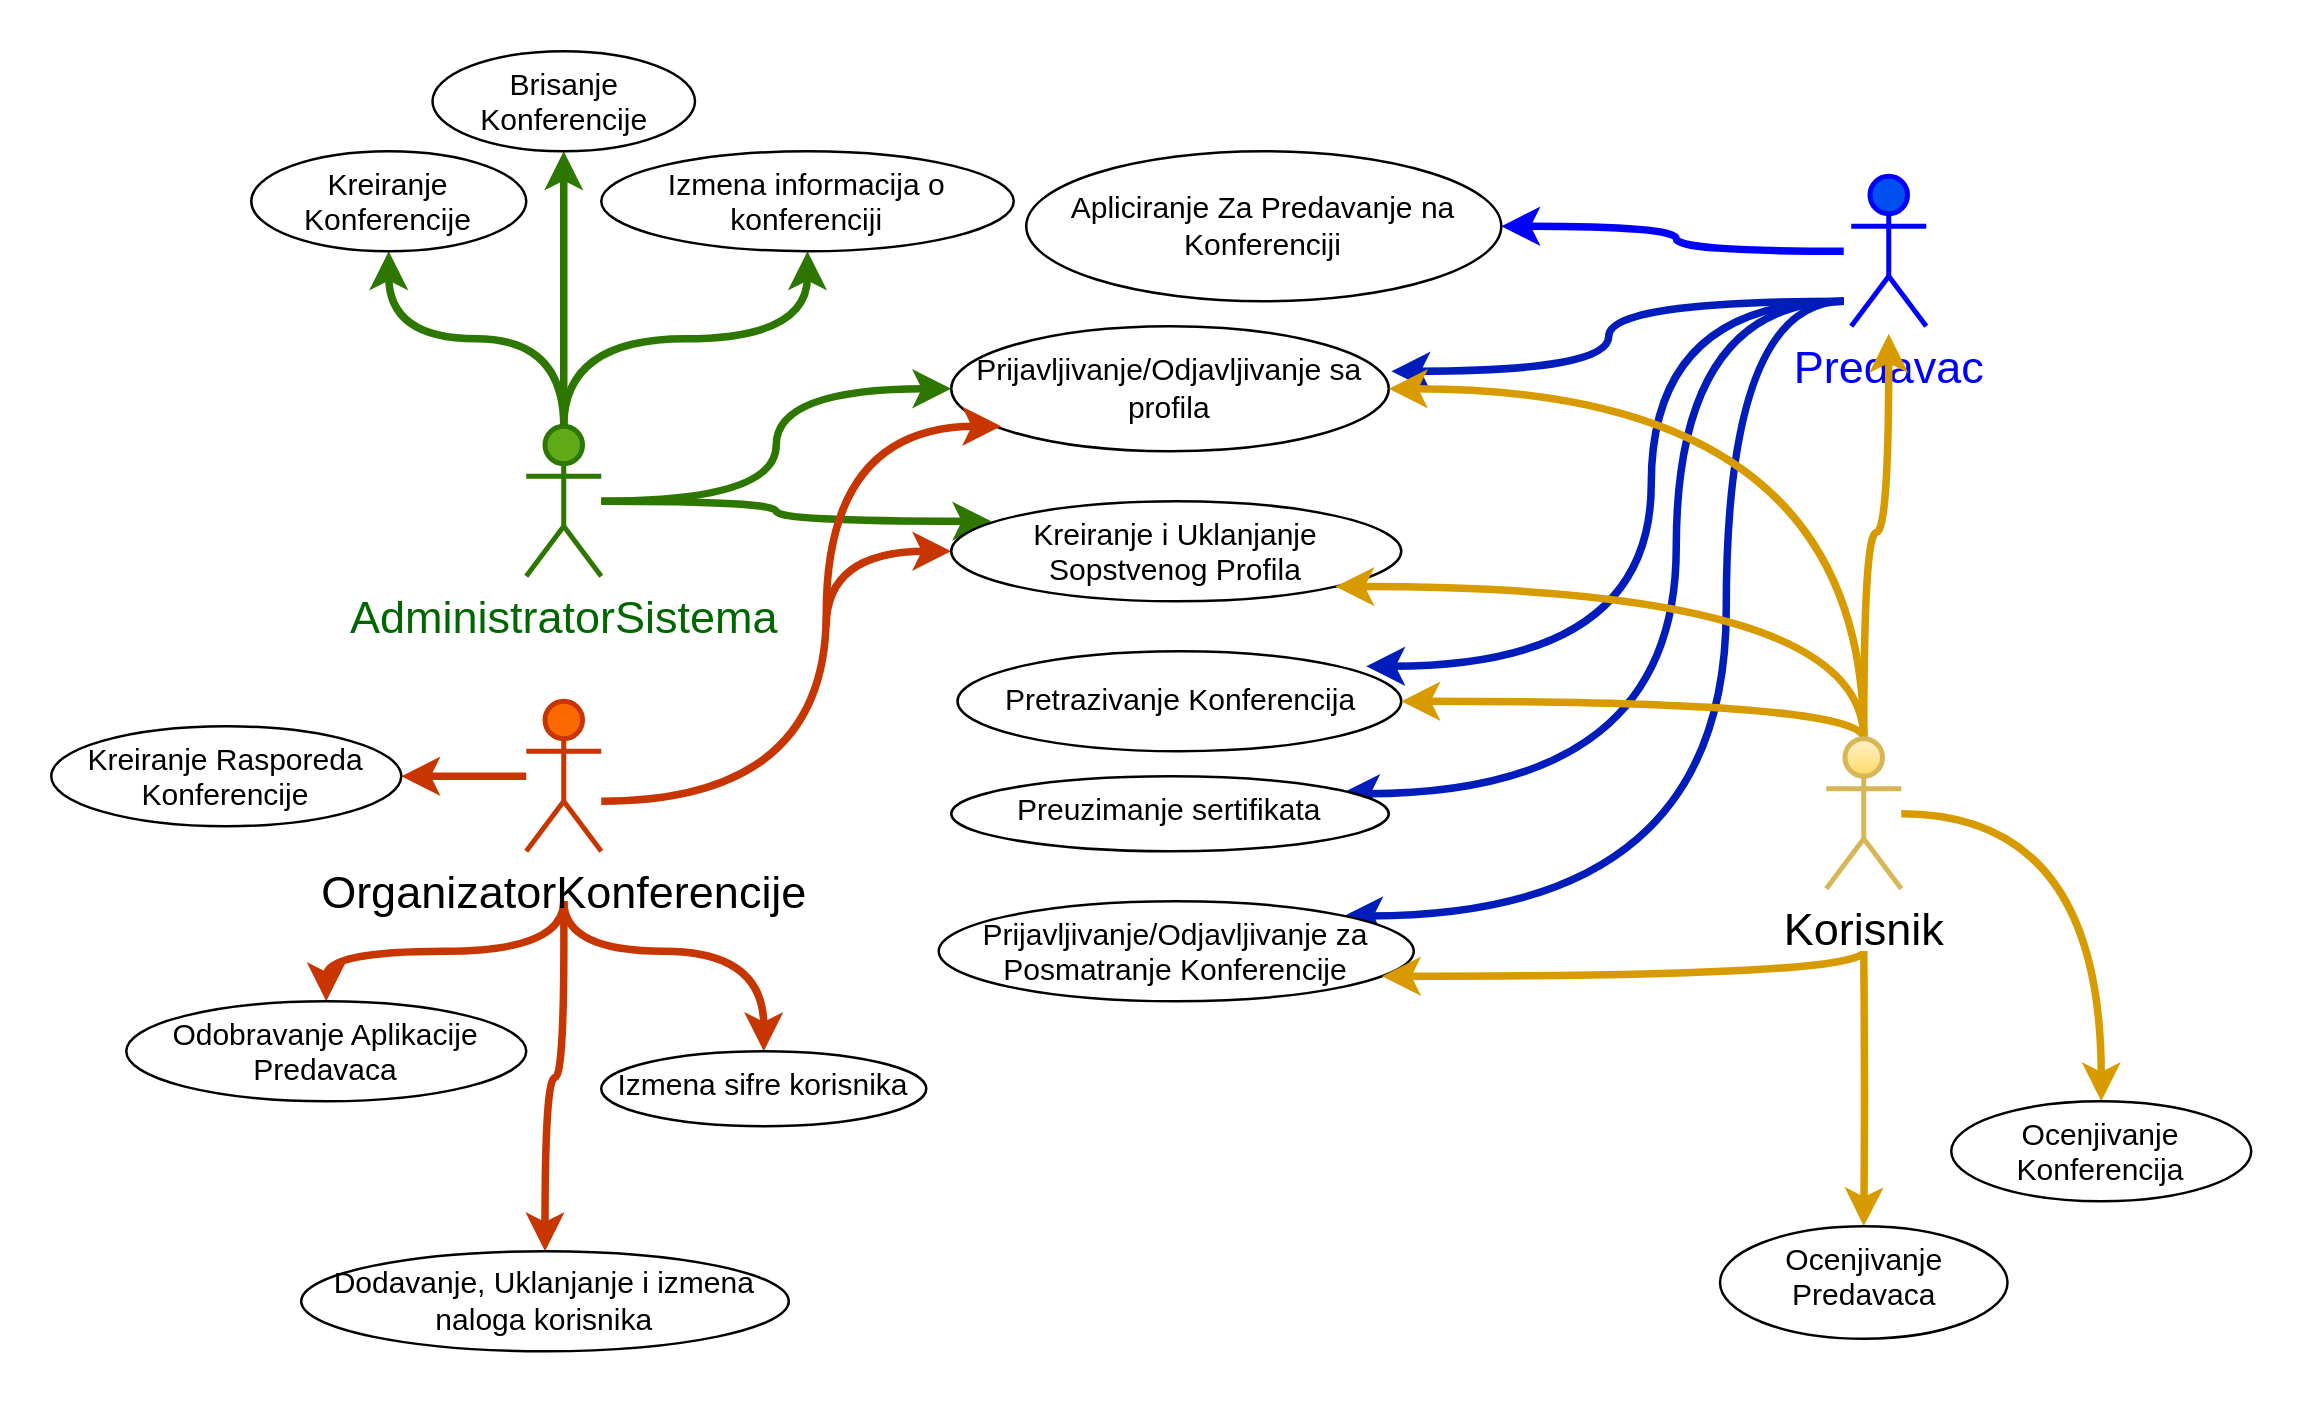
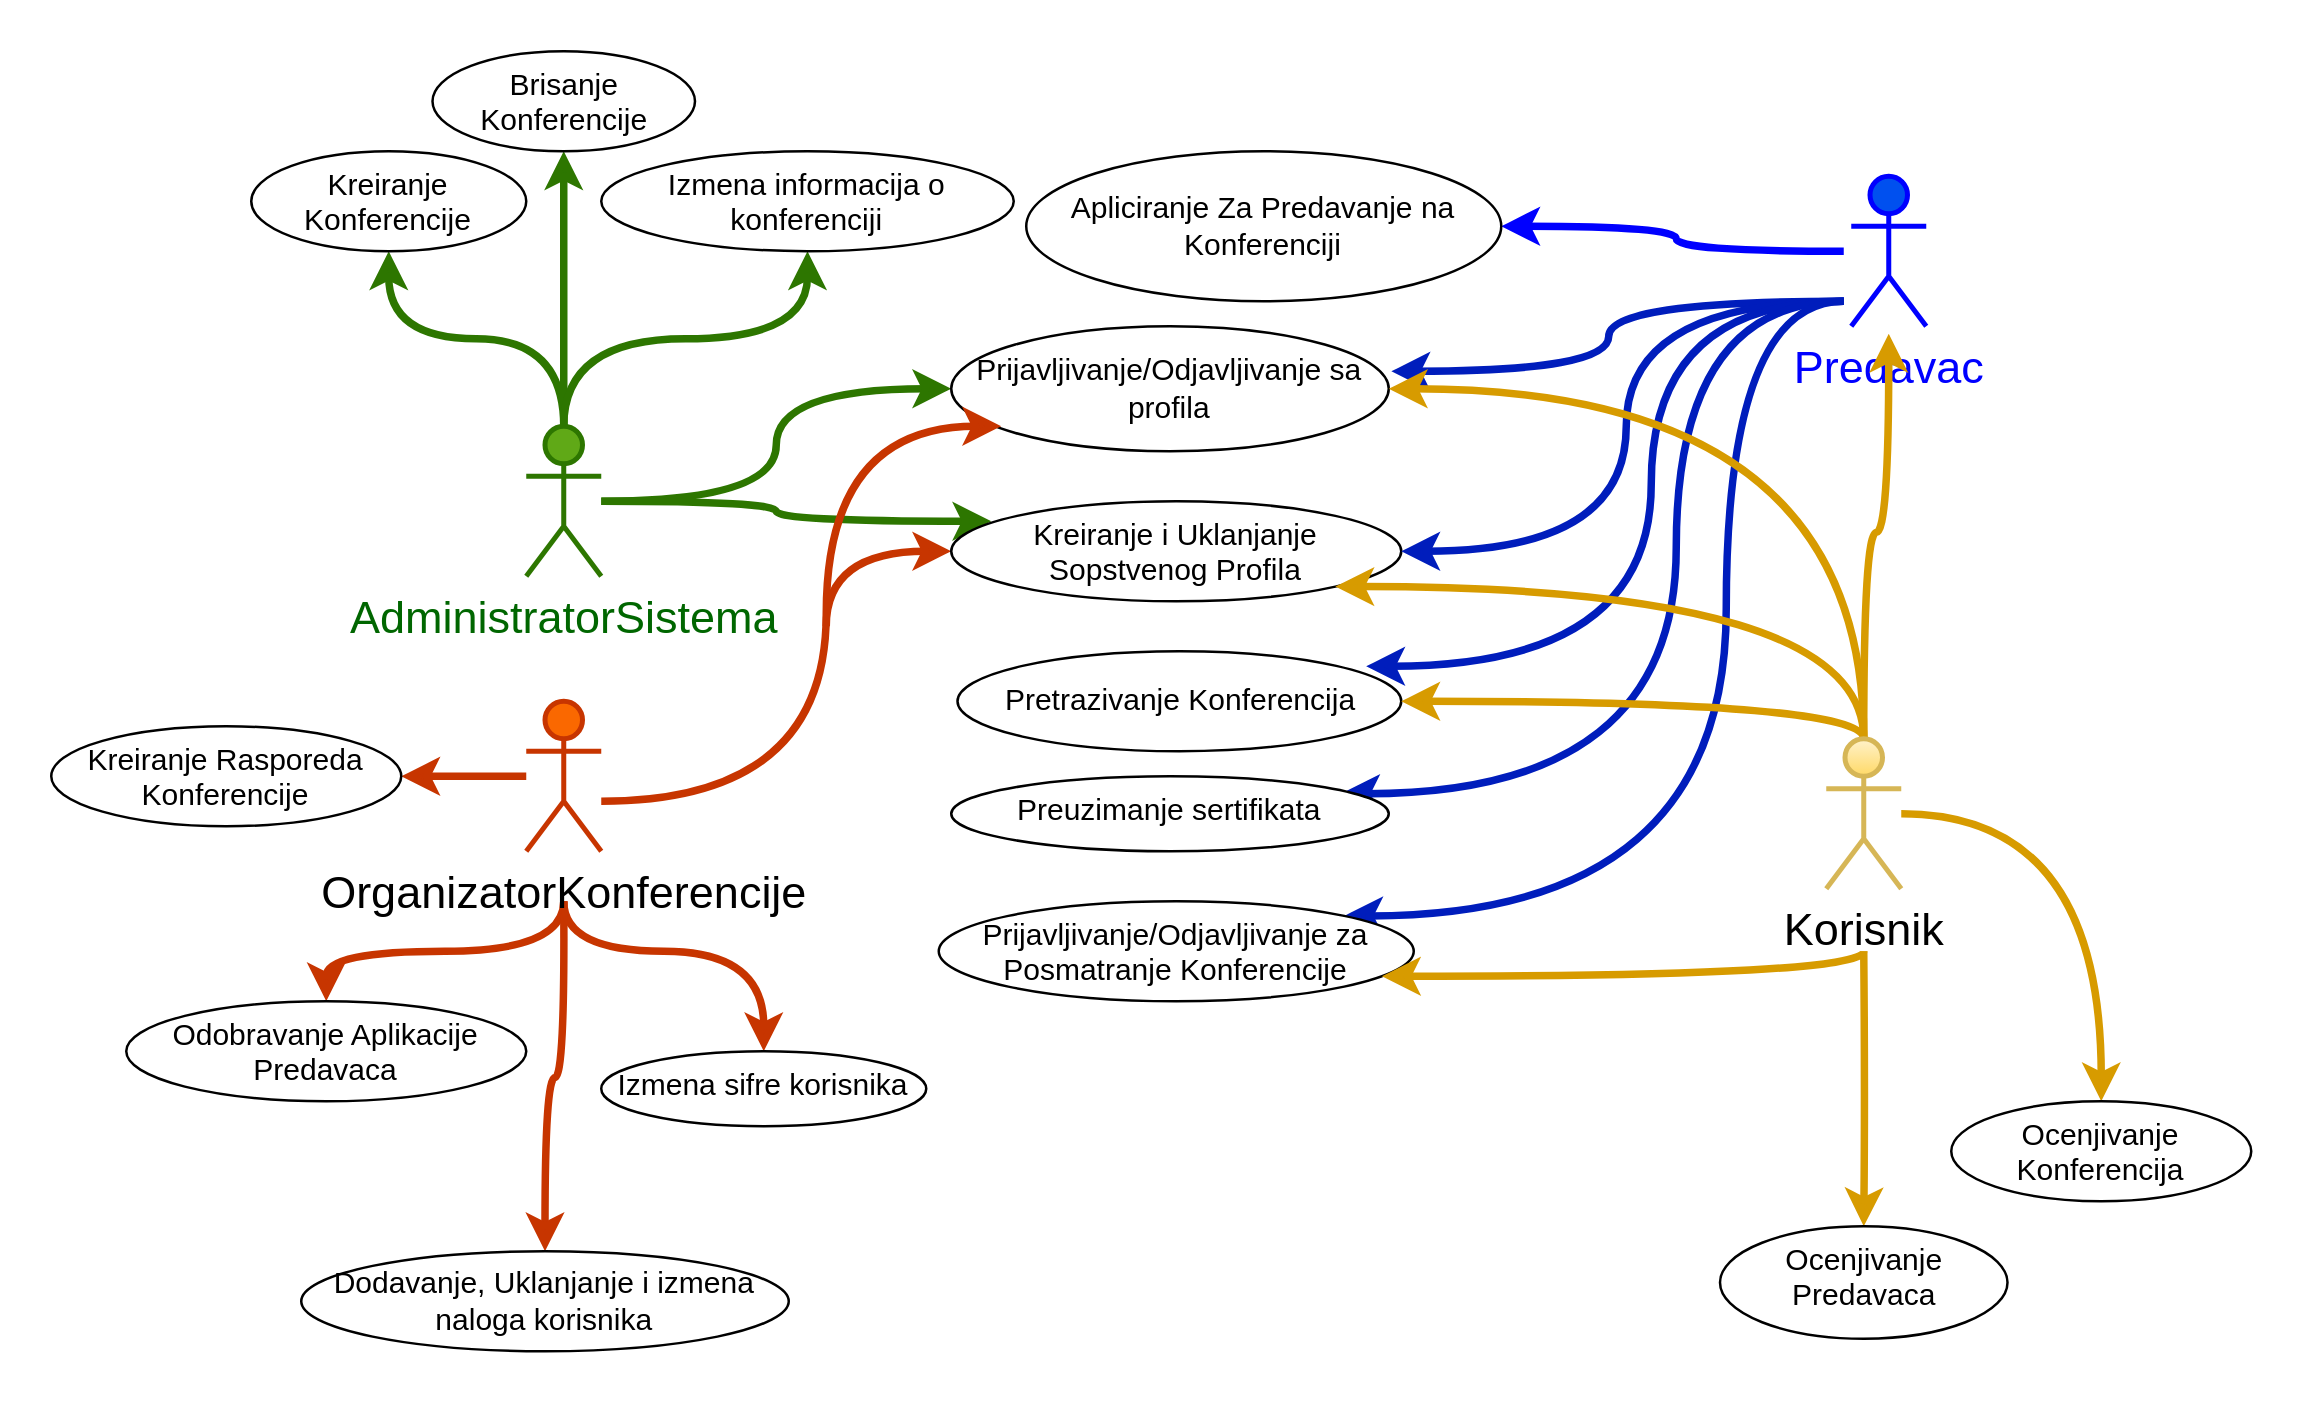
edge "Predavac" -> "Kreiranje i Uklanjanje Sopstvenog Profila": added
